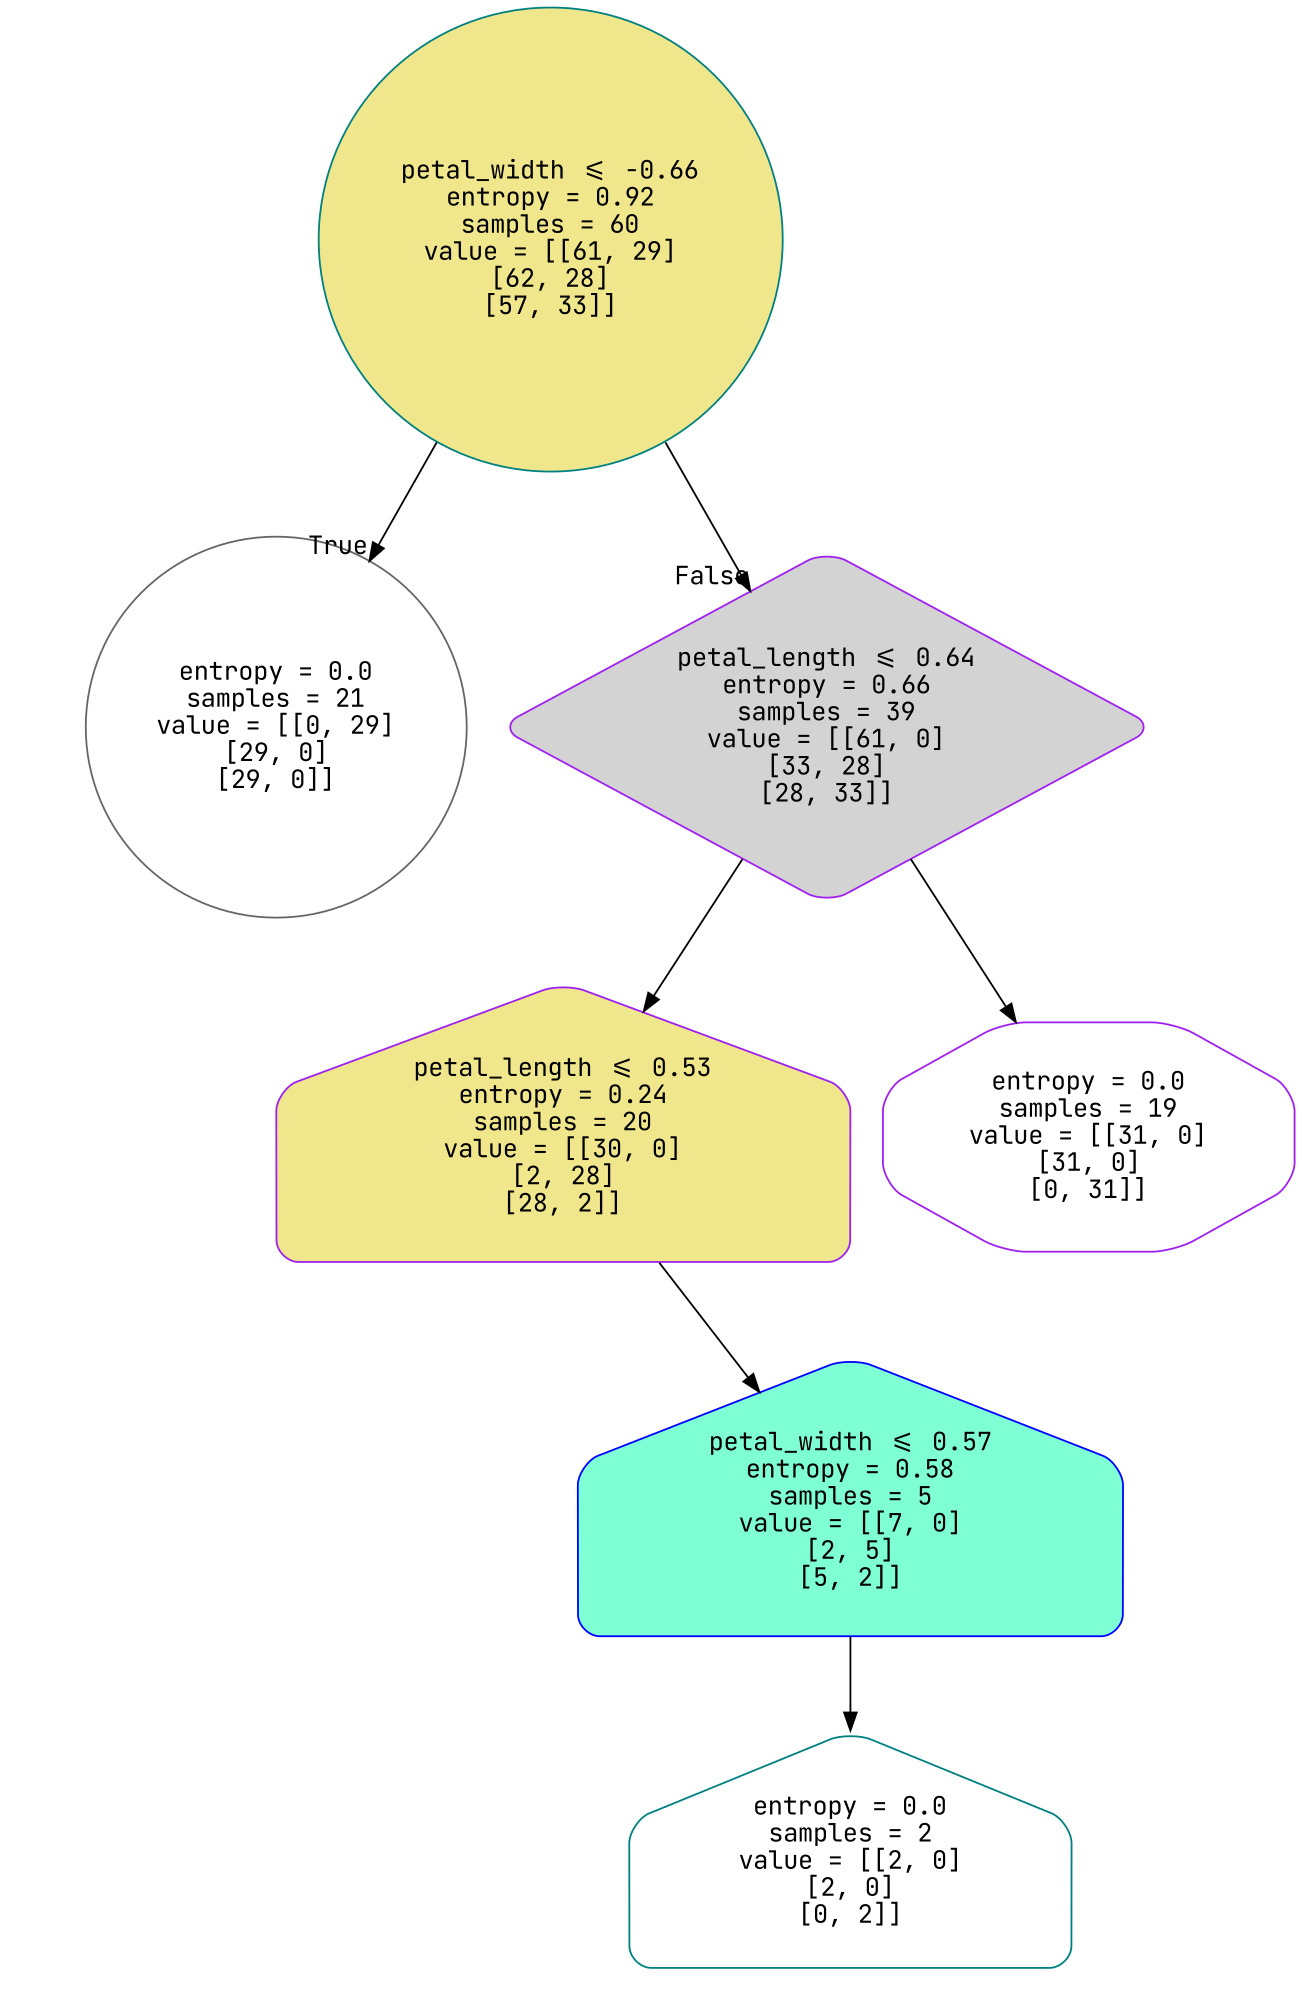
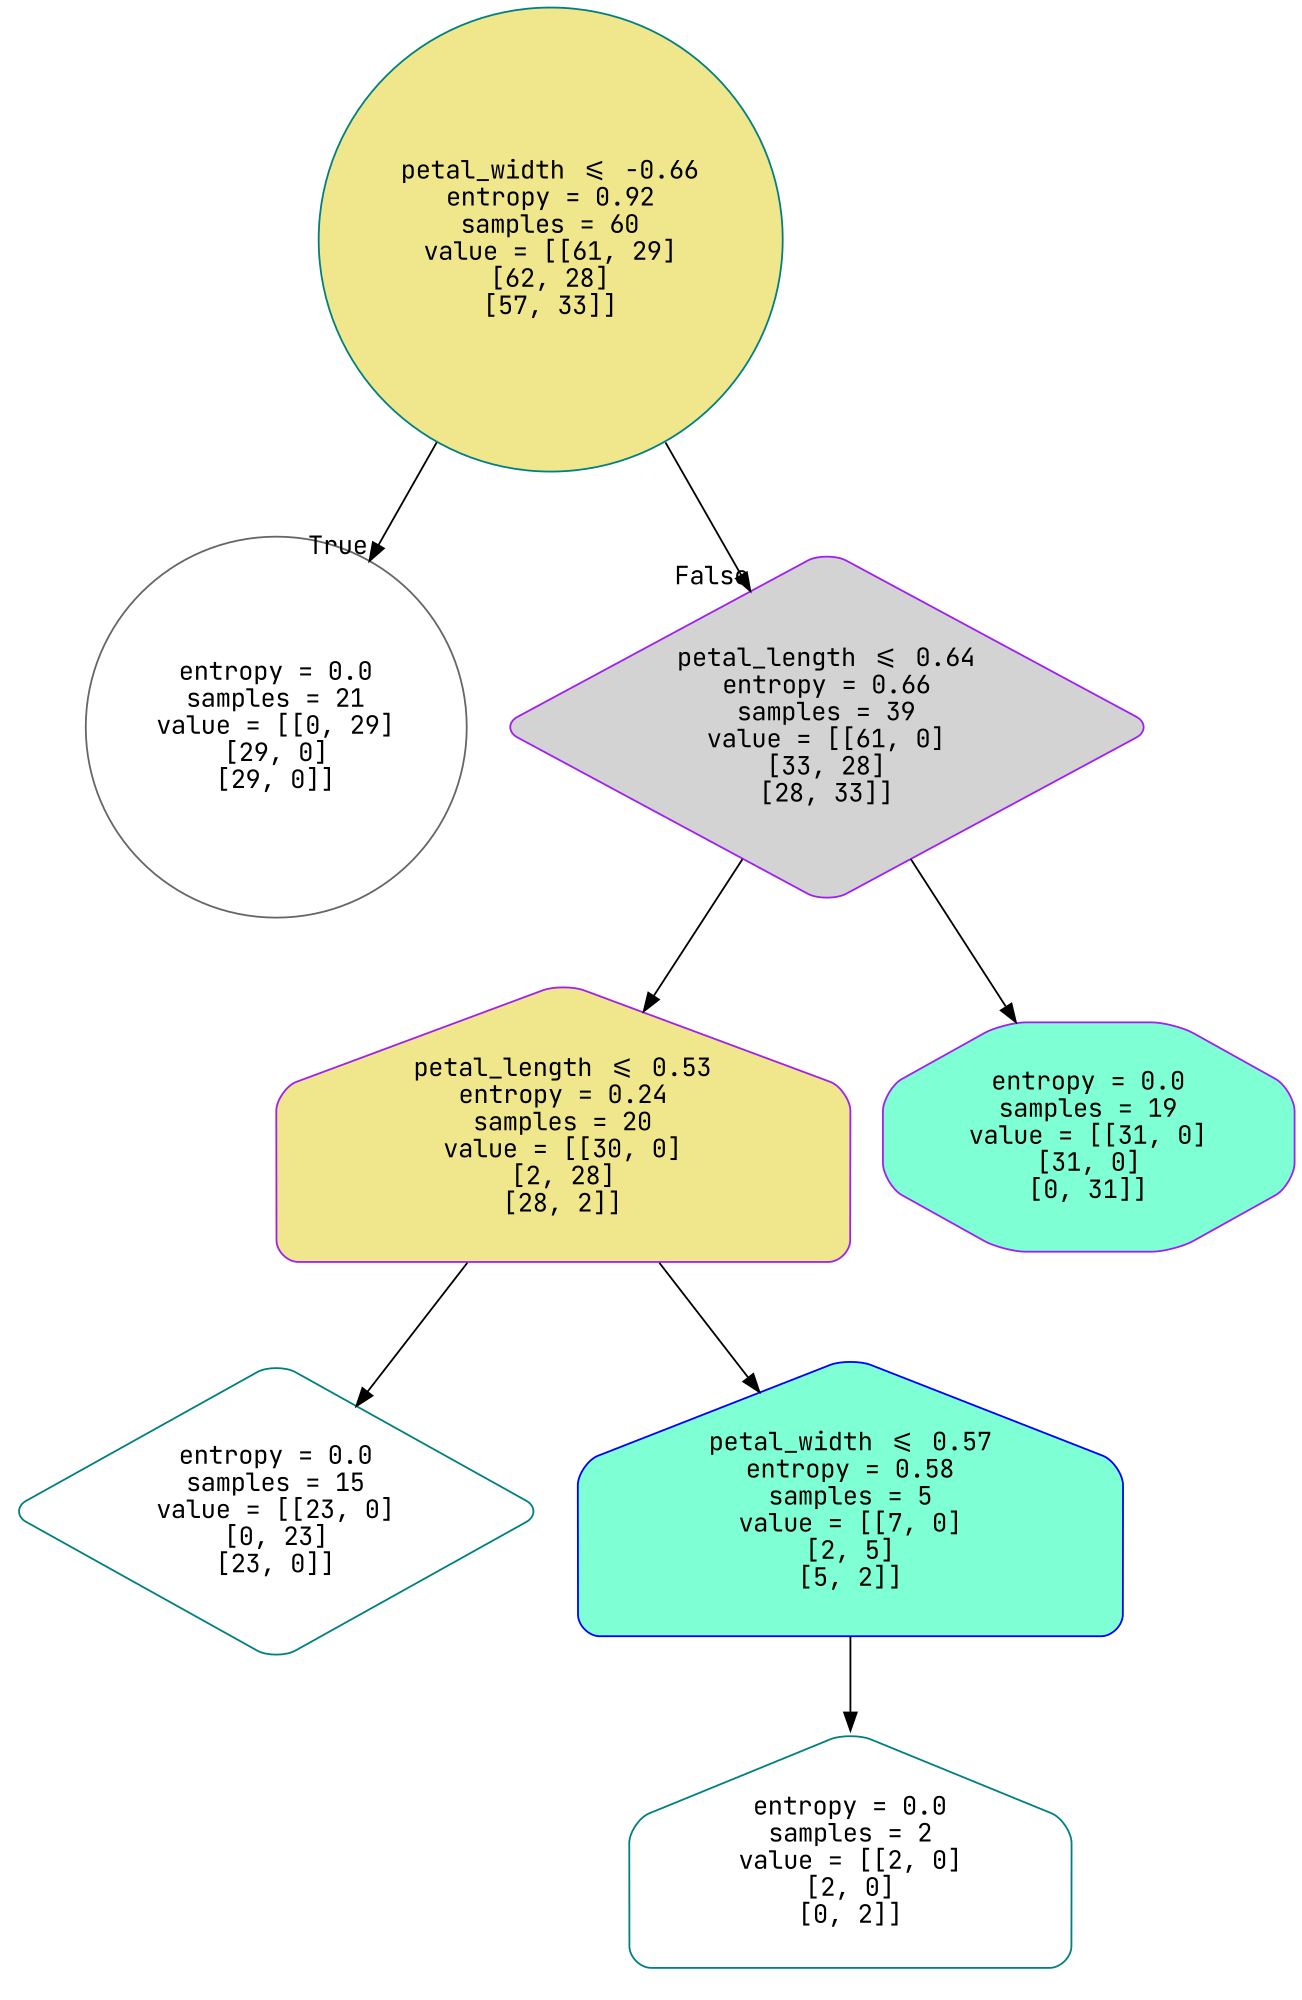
node "entropy = 0.0 samples = 19 value = [[31, 0] [31, 0] [0, 31]]": fillcolor white -> aquamarine
node "entropy = 0.0 samples = 15 value = [[23, 0] [0, 23] [23, 0]]": added
